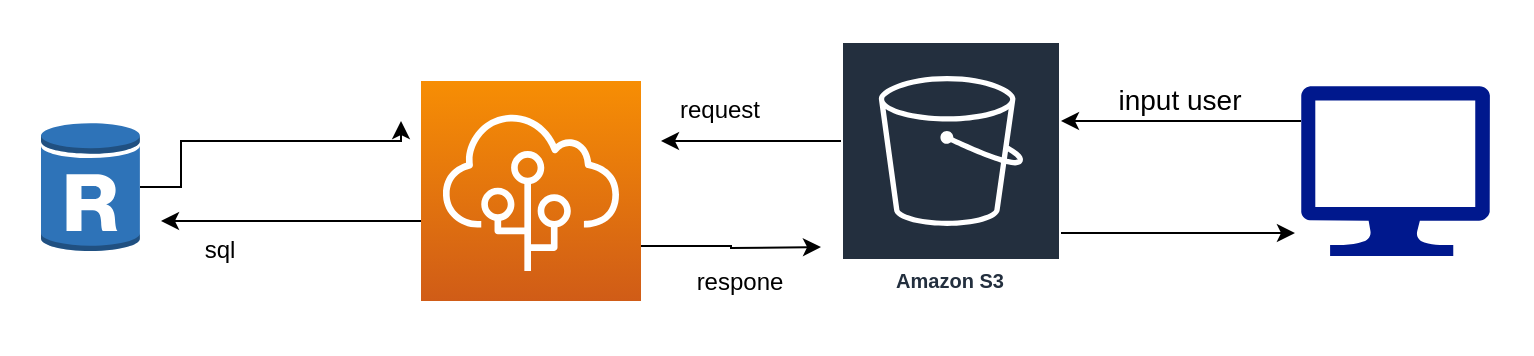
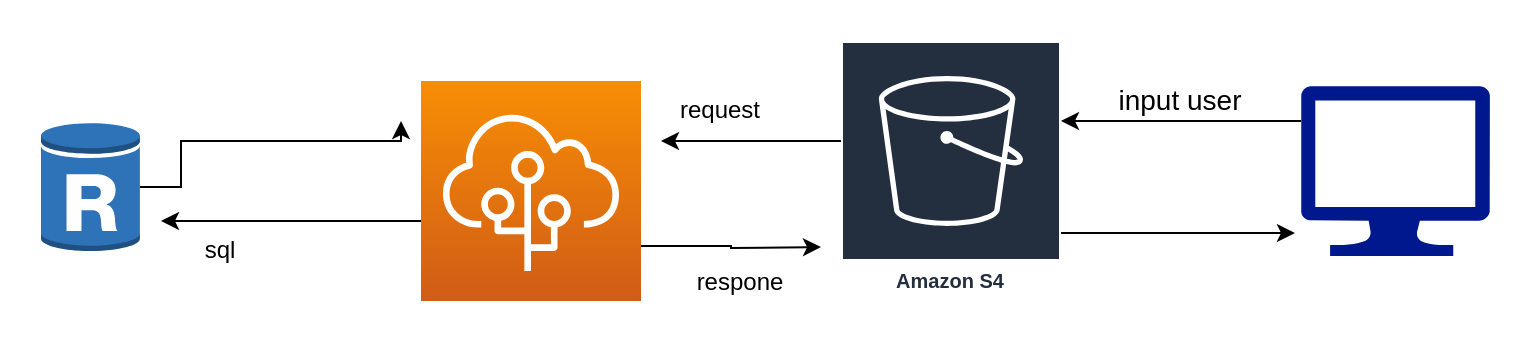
node "Amazon S3": label "Amazon S3" -> "Amazon S4"
